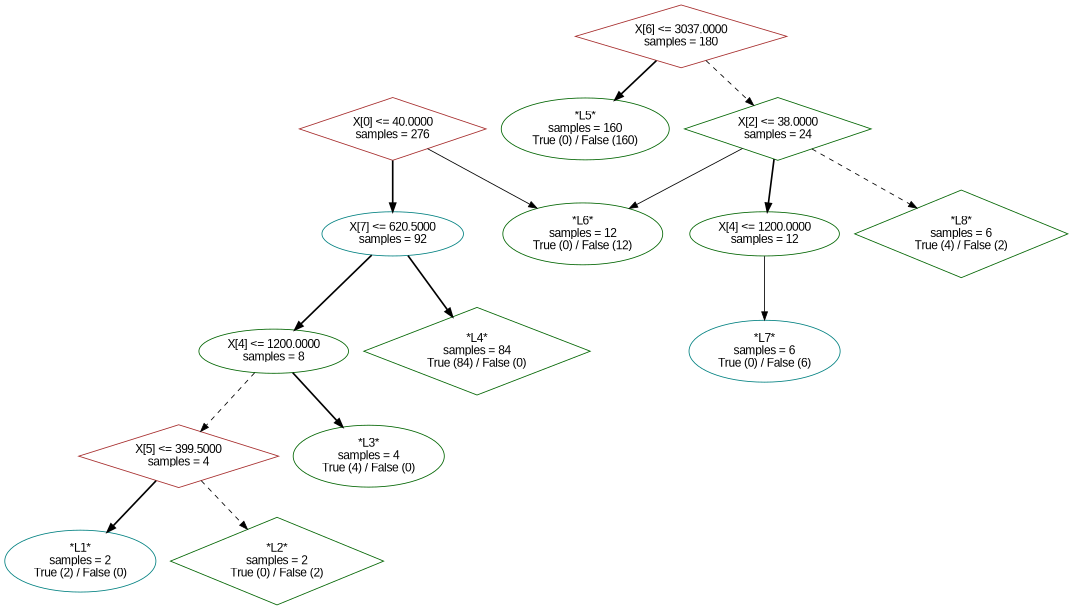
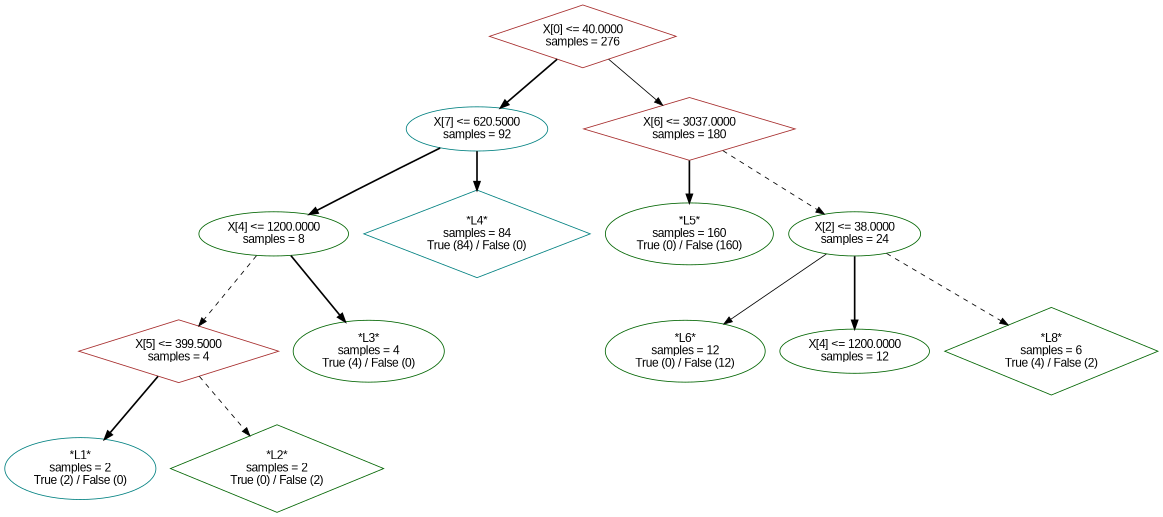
node "X[2] <= 38.0000 samples = 24": shape diamond -> ellipse
edge "X[0] <= 40.0000 samples = 276" -> "*L6* samples = 12 True (0) / False (12)": now "X[0] <= 40.0000 samples = 276" -> "X[6] <= 3037.0000 samples = 180"
node "*L4* samples = 84 True (84) / False (0)": color darkgreen -> teal
node "*L7* samples = 6 True (0) / False (6)": removed
